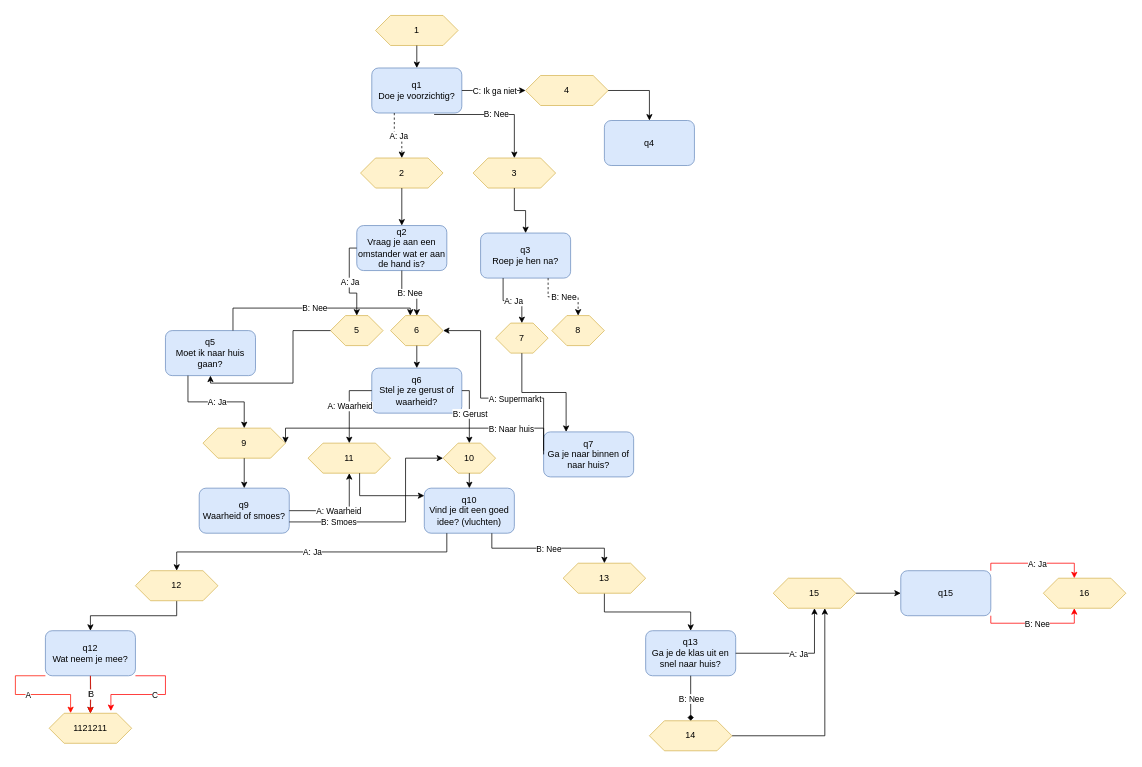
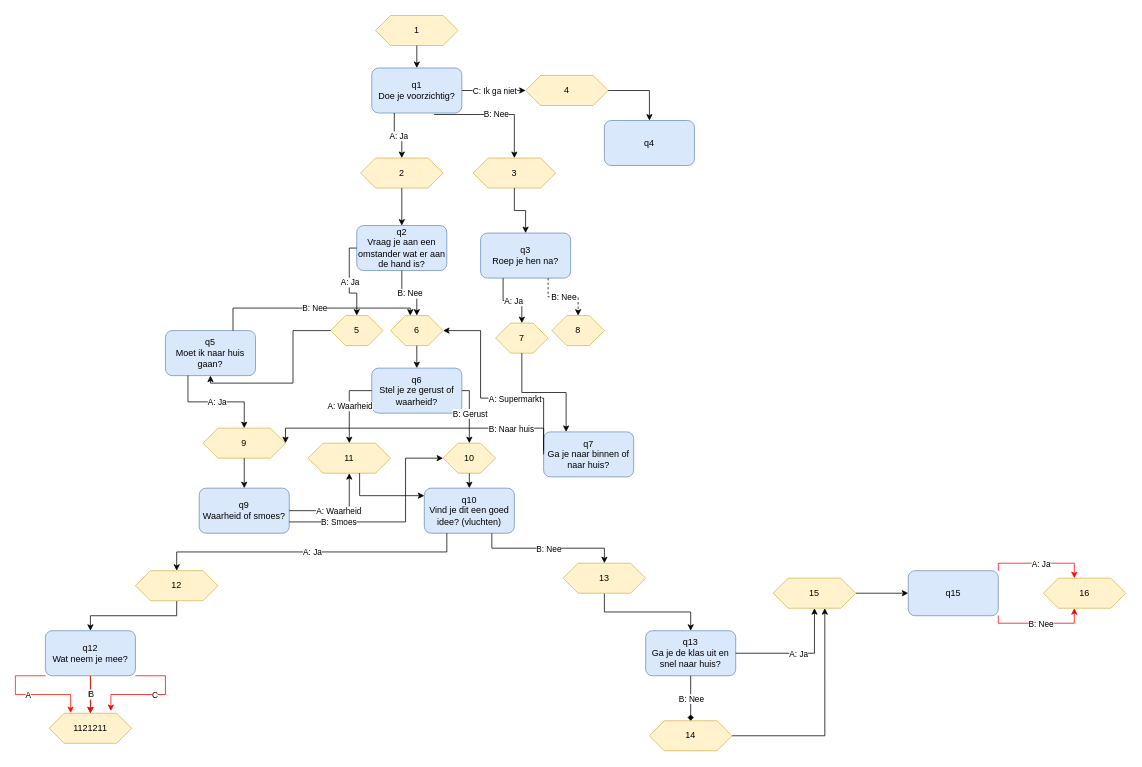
edge "q1 Doe je voorzichtig?" -> "2": style dashed -> solid
node "q15": moved (945, 593) -> (953, 593)
